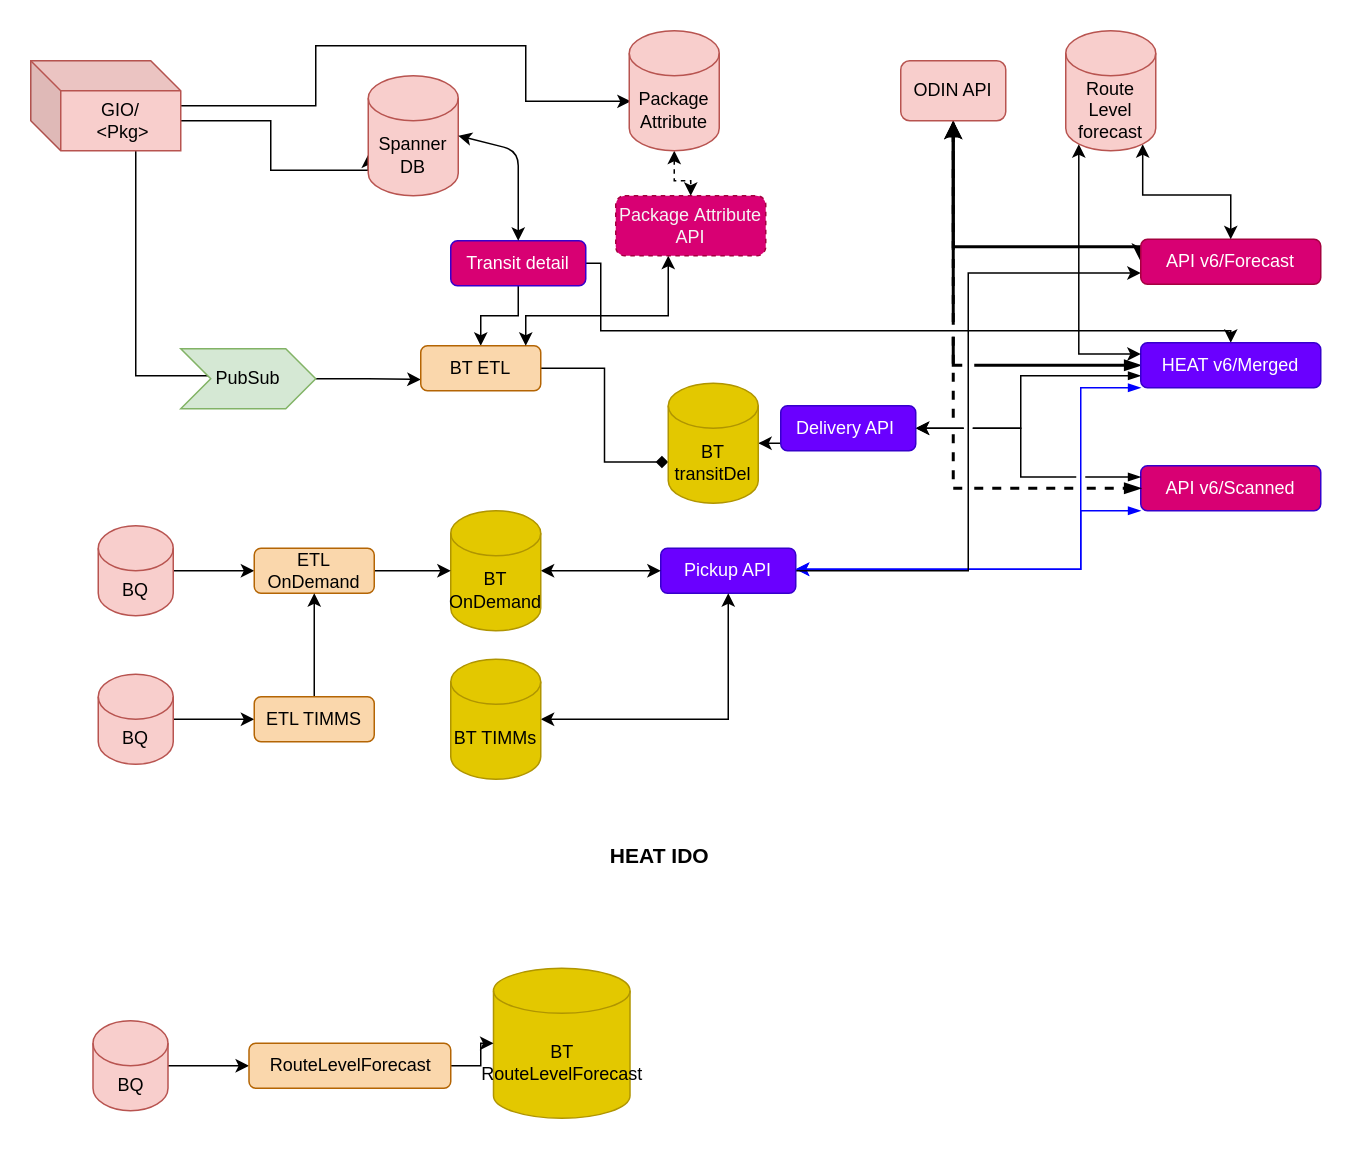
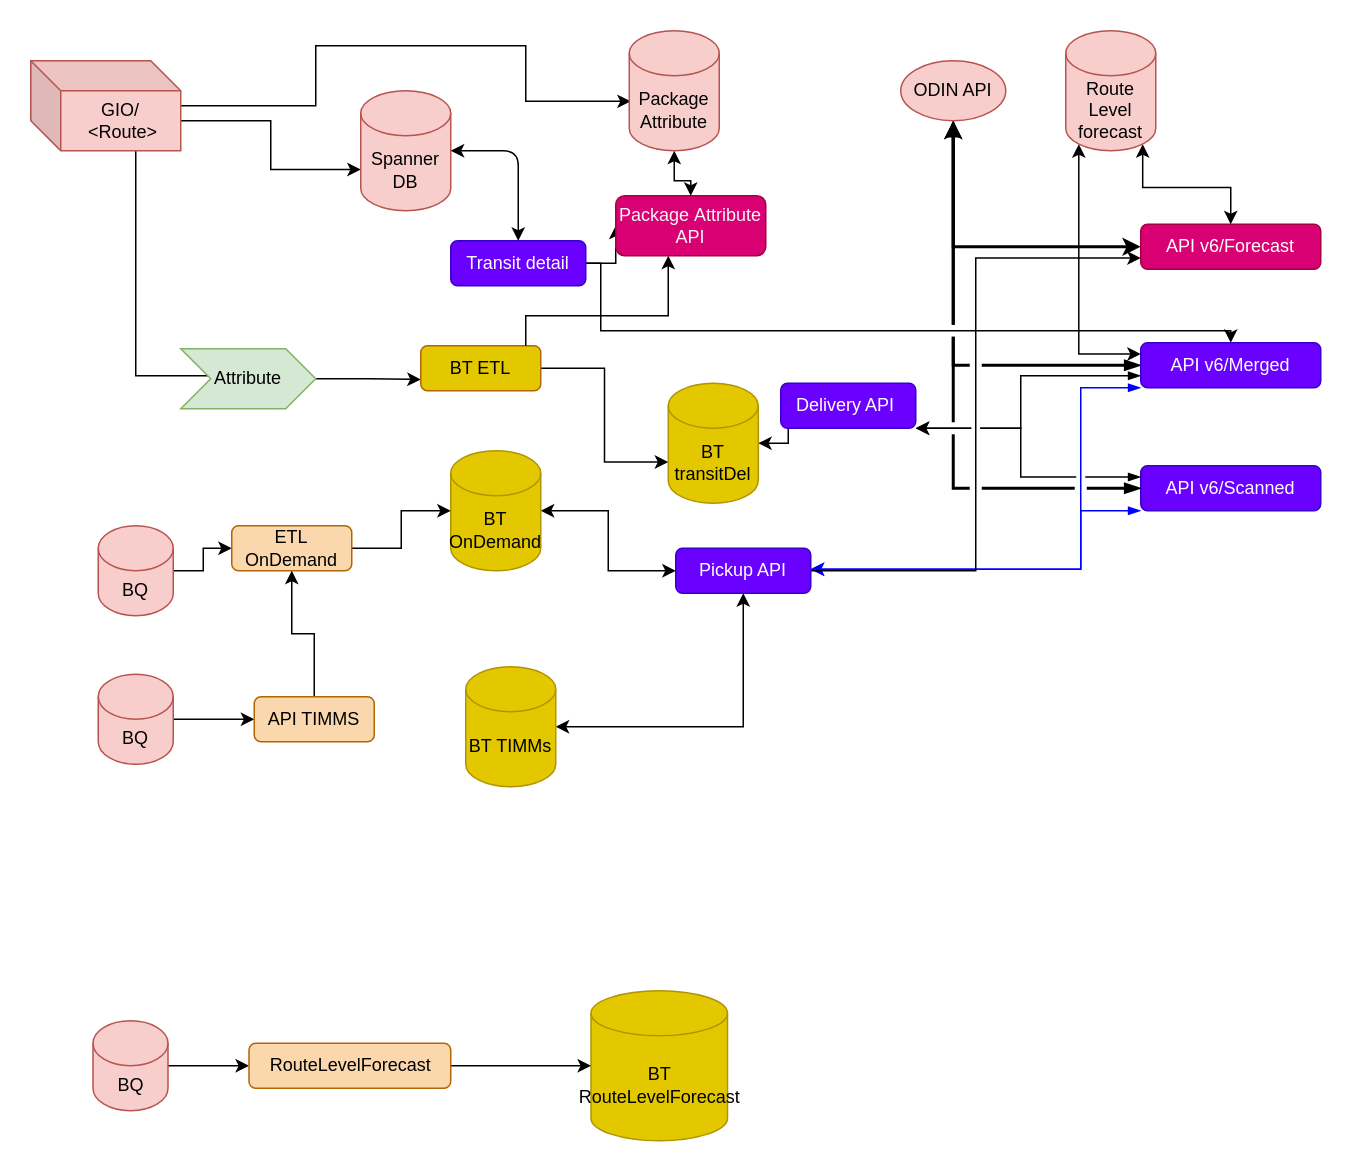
node "ODIN API": shape rounded rectangle -> ellipse
node "GIO/ <Pkg>": label "GIO/ <Pkg>" -> "GIO/ <Route>"
node "Spanner DB": moved (413, 136) -> (406, 151)
edge "Package Attribute" -- "Package Attribute API": style dashed -> solid
node "Package Attribute API": style dashed -> solid
node "API v6/Forecast": moved (1231, 262) -> (1231, 247)
node "Transit detail": fillcolor #d80073 -> #6a00ff
edge "Transit detail" -> "BT ETL": now "Transit detail" -> "Package Attribute API"
edge "Package Attribute API" -- "BT ETL": arrowhead classic -> none
node "HEAT v6/Merged": label "HEAT v6/Merged" -> "API v6/Merged"
node "BT ETL": fillcolor #fad7ac -> #e3c800
node "PubSub": label "PubSub" -> "Attribute"
node "Delivery API": moved (848, 428) -> (848, 406)
edge "BT ETL" -> "BT transitDel": arrowhead diamond -> classic
edge "ODIN API" -- "API v6/Scanned": style dashed -> solid
node "API v6/Scanned": fillcolor #d80073 -> #6a00ff
node "ETL OnDemand": moved (314, 571) -> (292, 548)
node "BT OnDemand": moved (496, 571) -> (496, 511)
node "Pickup API": moved (728, 571) -> (743, 571)
node "ETL TIMMS": label "ETL TIMMS" -> "API TIMMS"
node "BT TIMMs": moved (496, 719) -> (511, 727)
node "HEAT IDO": removed
node "BT RouteLevelForecast": moved (562, 1043) -> (659, 1066)
